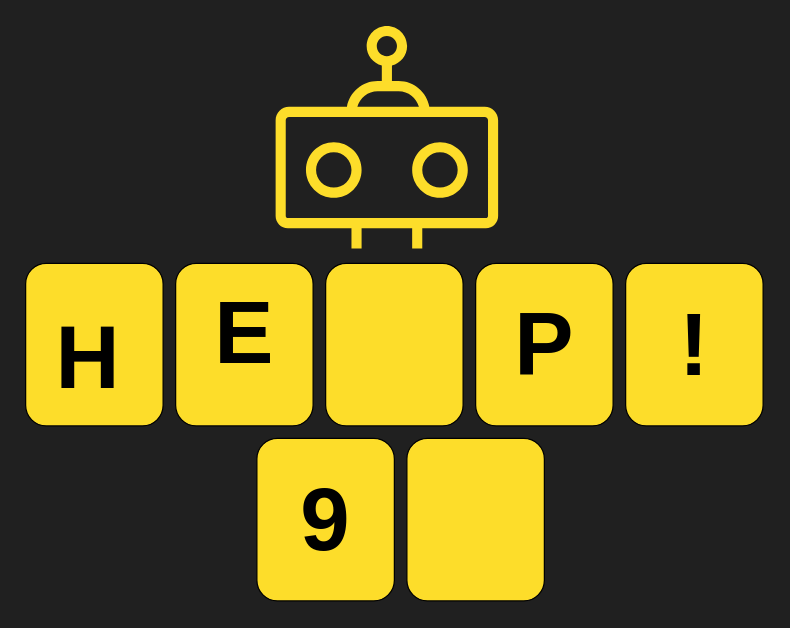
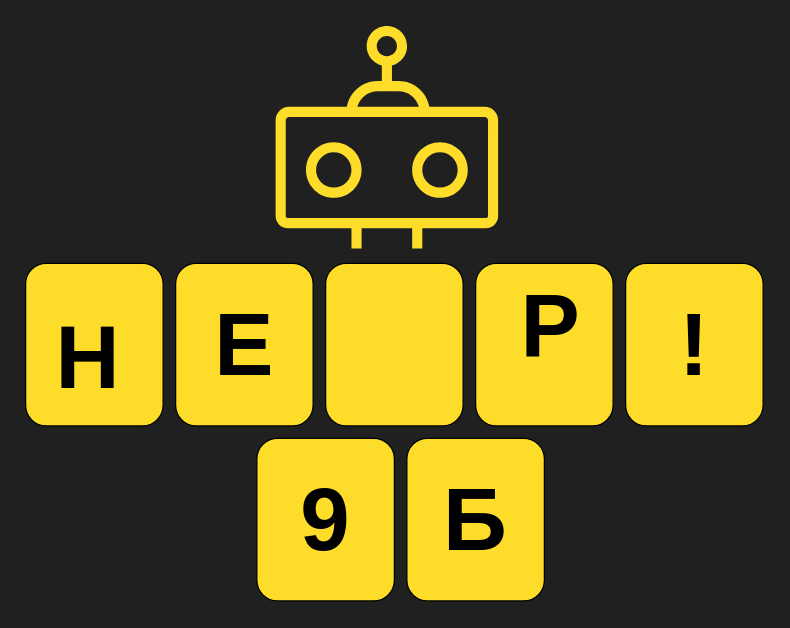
node "E": moved (244, 332) -> (244, 344)
node "P": moved (544, 344) -> (551, 326)
node "Б": added
